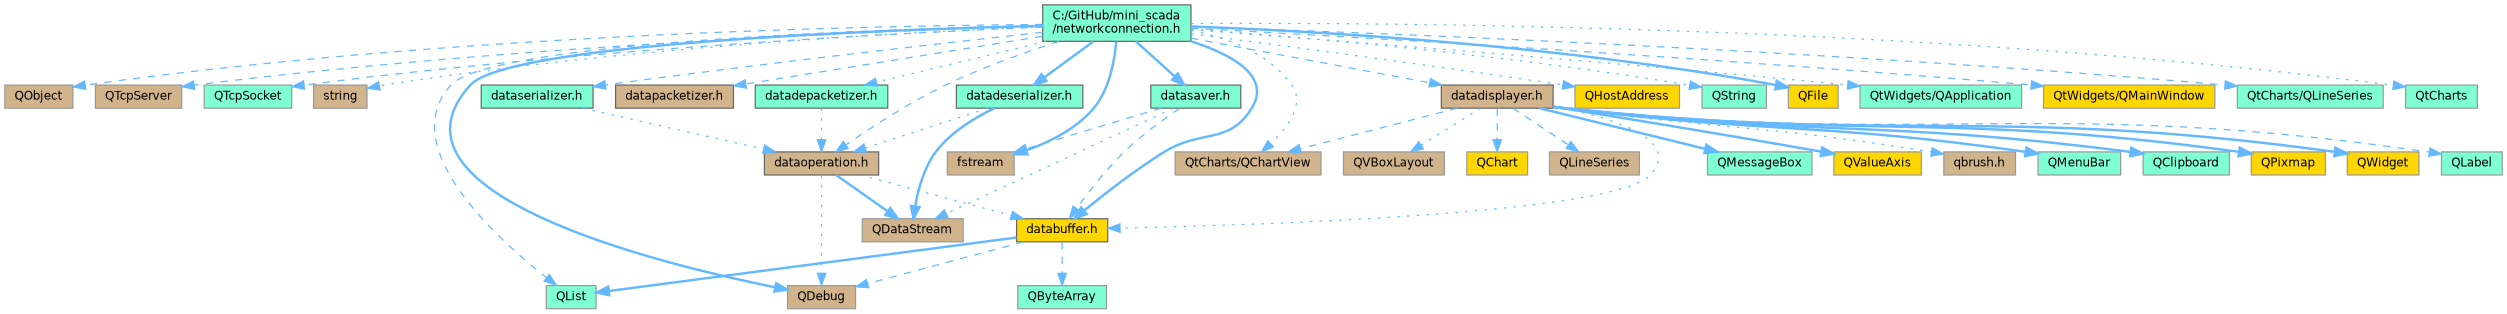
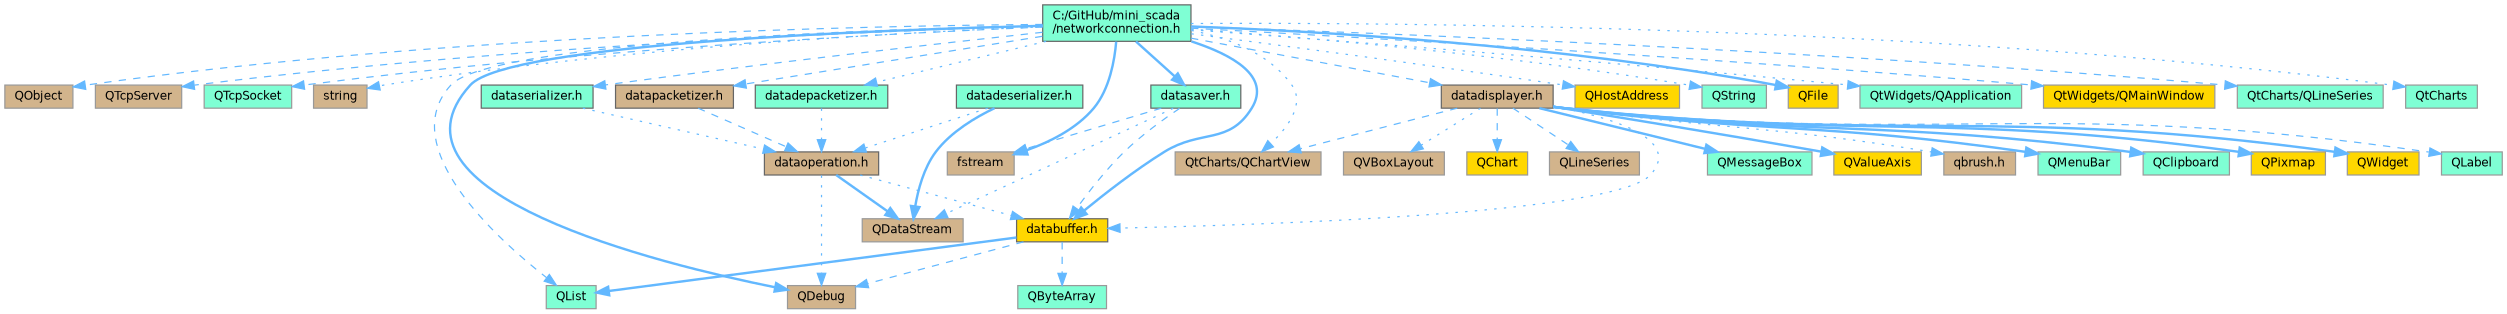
edge "C:/GitHub/mini_scada /networkconnection.h" -> "datadeserializer.h": removed
edge "C:/GitHub/mini_scada /networkconnection.h" -> "dataoperation.h": now "datapacketizer.h" -> "dataoperation.h"
